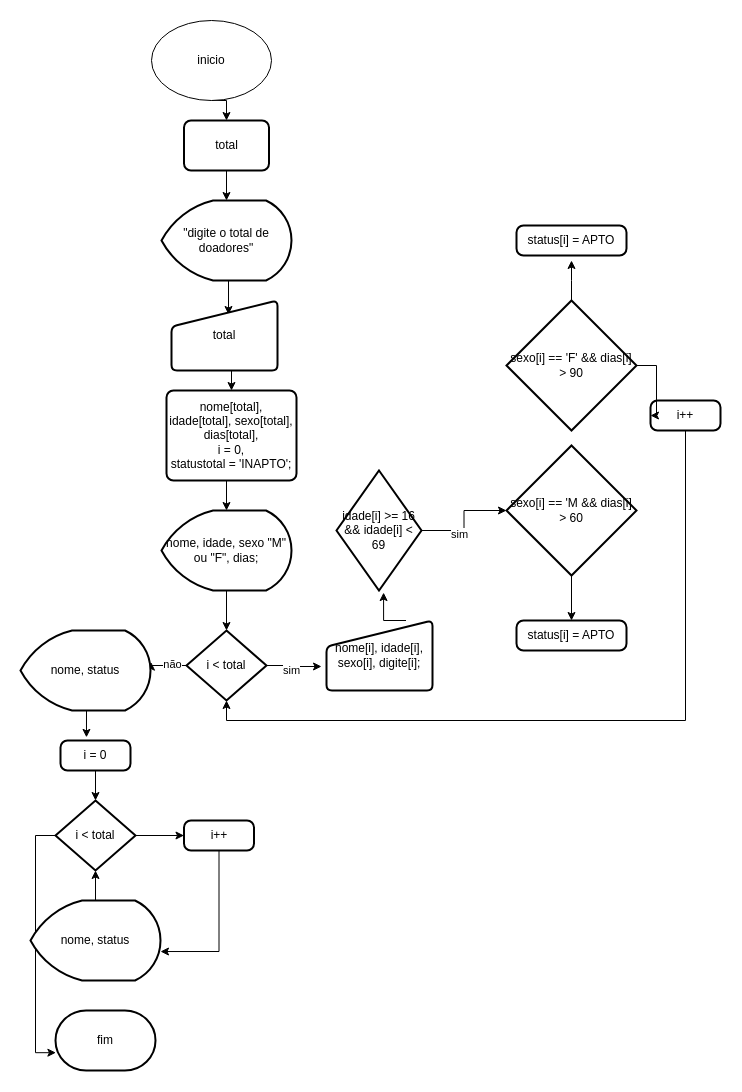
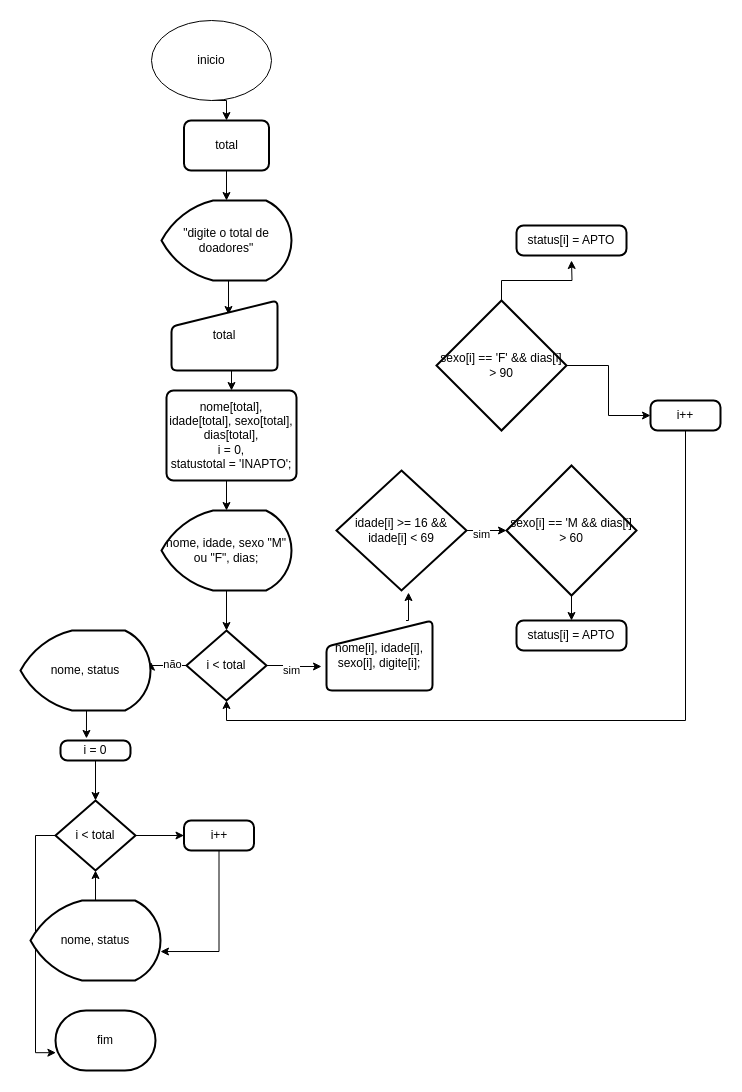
node "sexo[i] == 'F' && dias[i] > 90": moved (572, 366) -> (502, 366)
node "sexo[i] == 'M && dias[i] > 60": moved (572, 511) -> (572, 531)
node "idade[i] >= 16 && idade[i] < 69": size 85x120 -> 130x120
node "i = 0": size 70x30 -> 70x20
